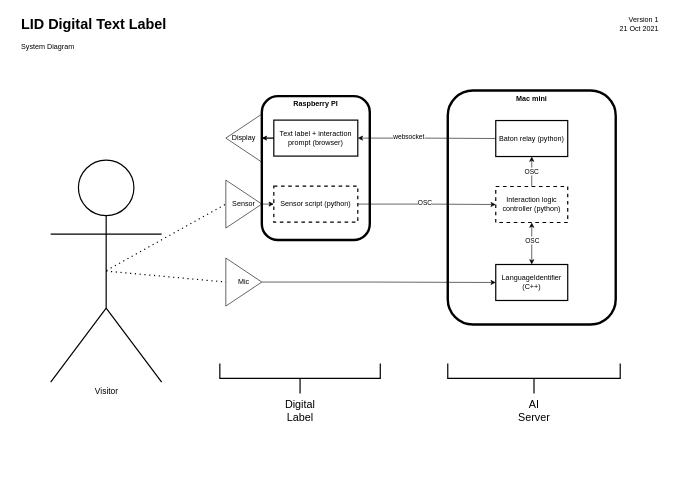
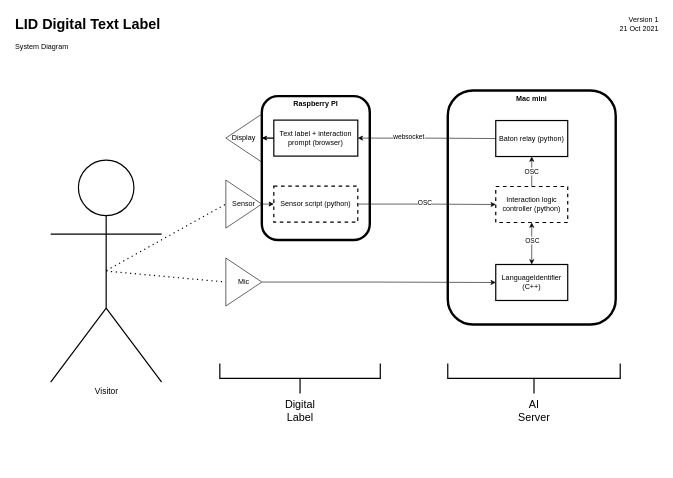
node "LID Digital Text LabelSystem Diagram": moved (102, 33) -> (96, 33)
